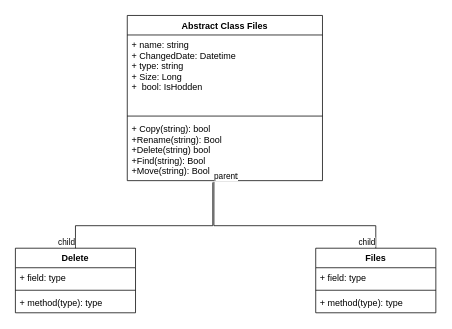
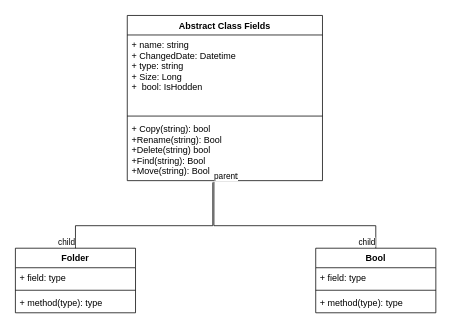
node "Abstract Class Files": label "Abstract Class Files" -> "Abstract Class Fields"
node "Delete": label "Delete" -> "Folder"
node "Files": label "Files" -> "Bool"
